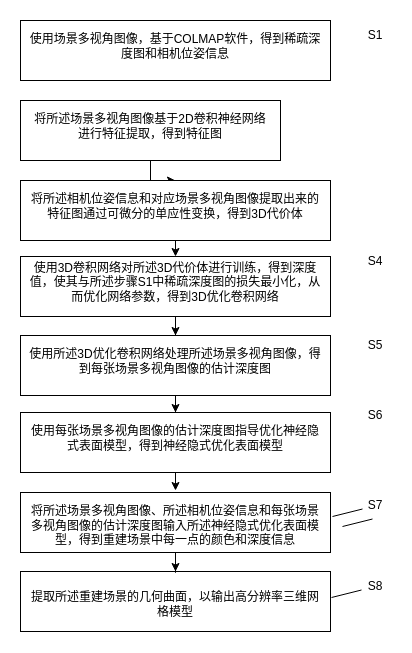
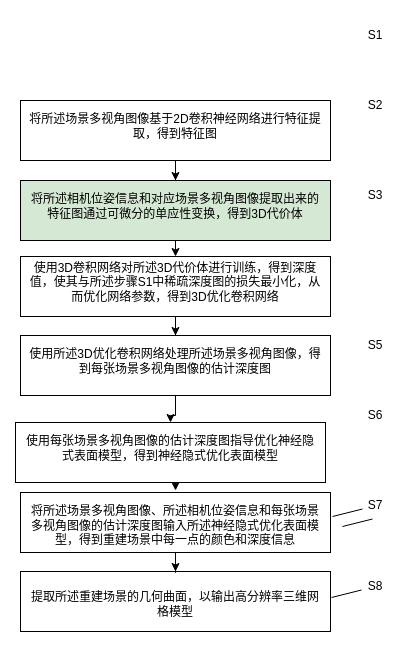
node "使用场景多视角图像，基于COLMAP软件，得到稀疏深度图和相机位姿信息": removed
node "S2": added
node "将所述场景多视角图像基于2D卷积神经网络进行特征提取，得到特征图": size 260x60 -> 310x60
node "S3": added
node "将所述相机位姿信息和对应场景多视角图像提取出来的特征图通过可微分的单应性变换，得到3D代价体": fillcolor #ffffff -> #d5e8d4
node "S4": removed
node "使用每张场景多视角图像的估计深度图指导优化神经隐式表面模型，得到神经隐式优化表面模型": moved (176, 443) -> (171, 453)
